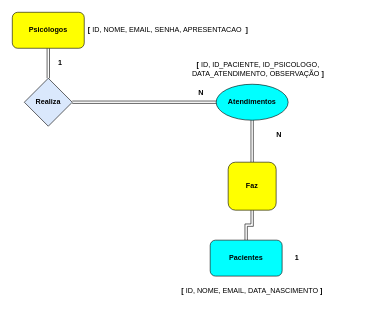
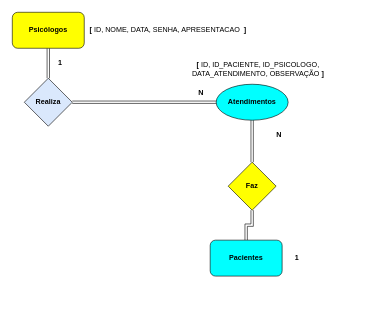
node "[ ID, NOME, EMAIL, SENHA, APRESENTACAO ]": label "[ ID, NOME, EMAIL, SENHA, APRESENTACAO ]" -> "[ ID, NOME, DATA, SENHA, APRESENTACAO ]"
node "Faz": shape rounded rectangle -> diamond
node "[ ID, NOME, EMAIL, DATA_NASCIMENTO ]": removed
